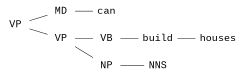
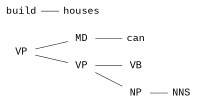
edge "VB" -- "build": removed
